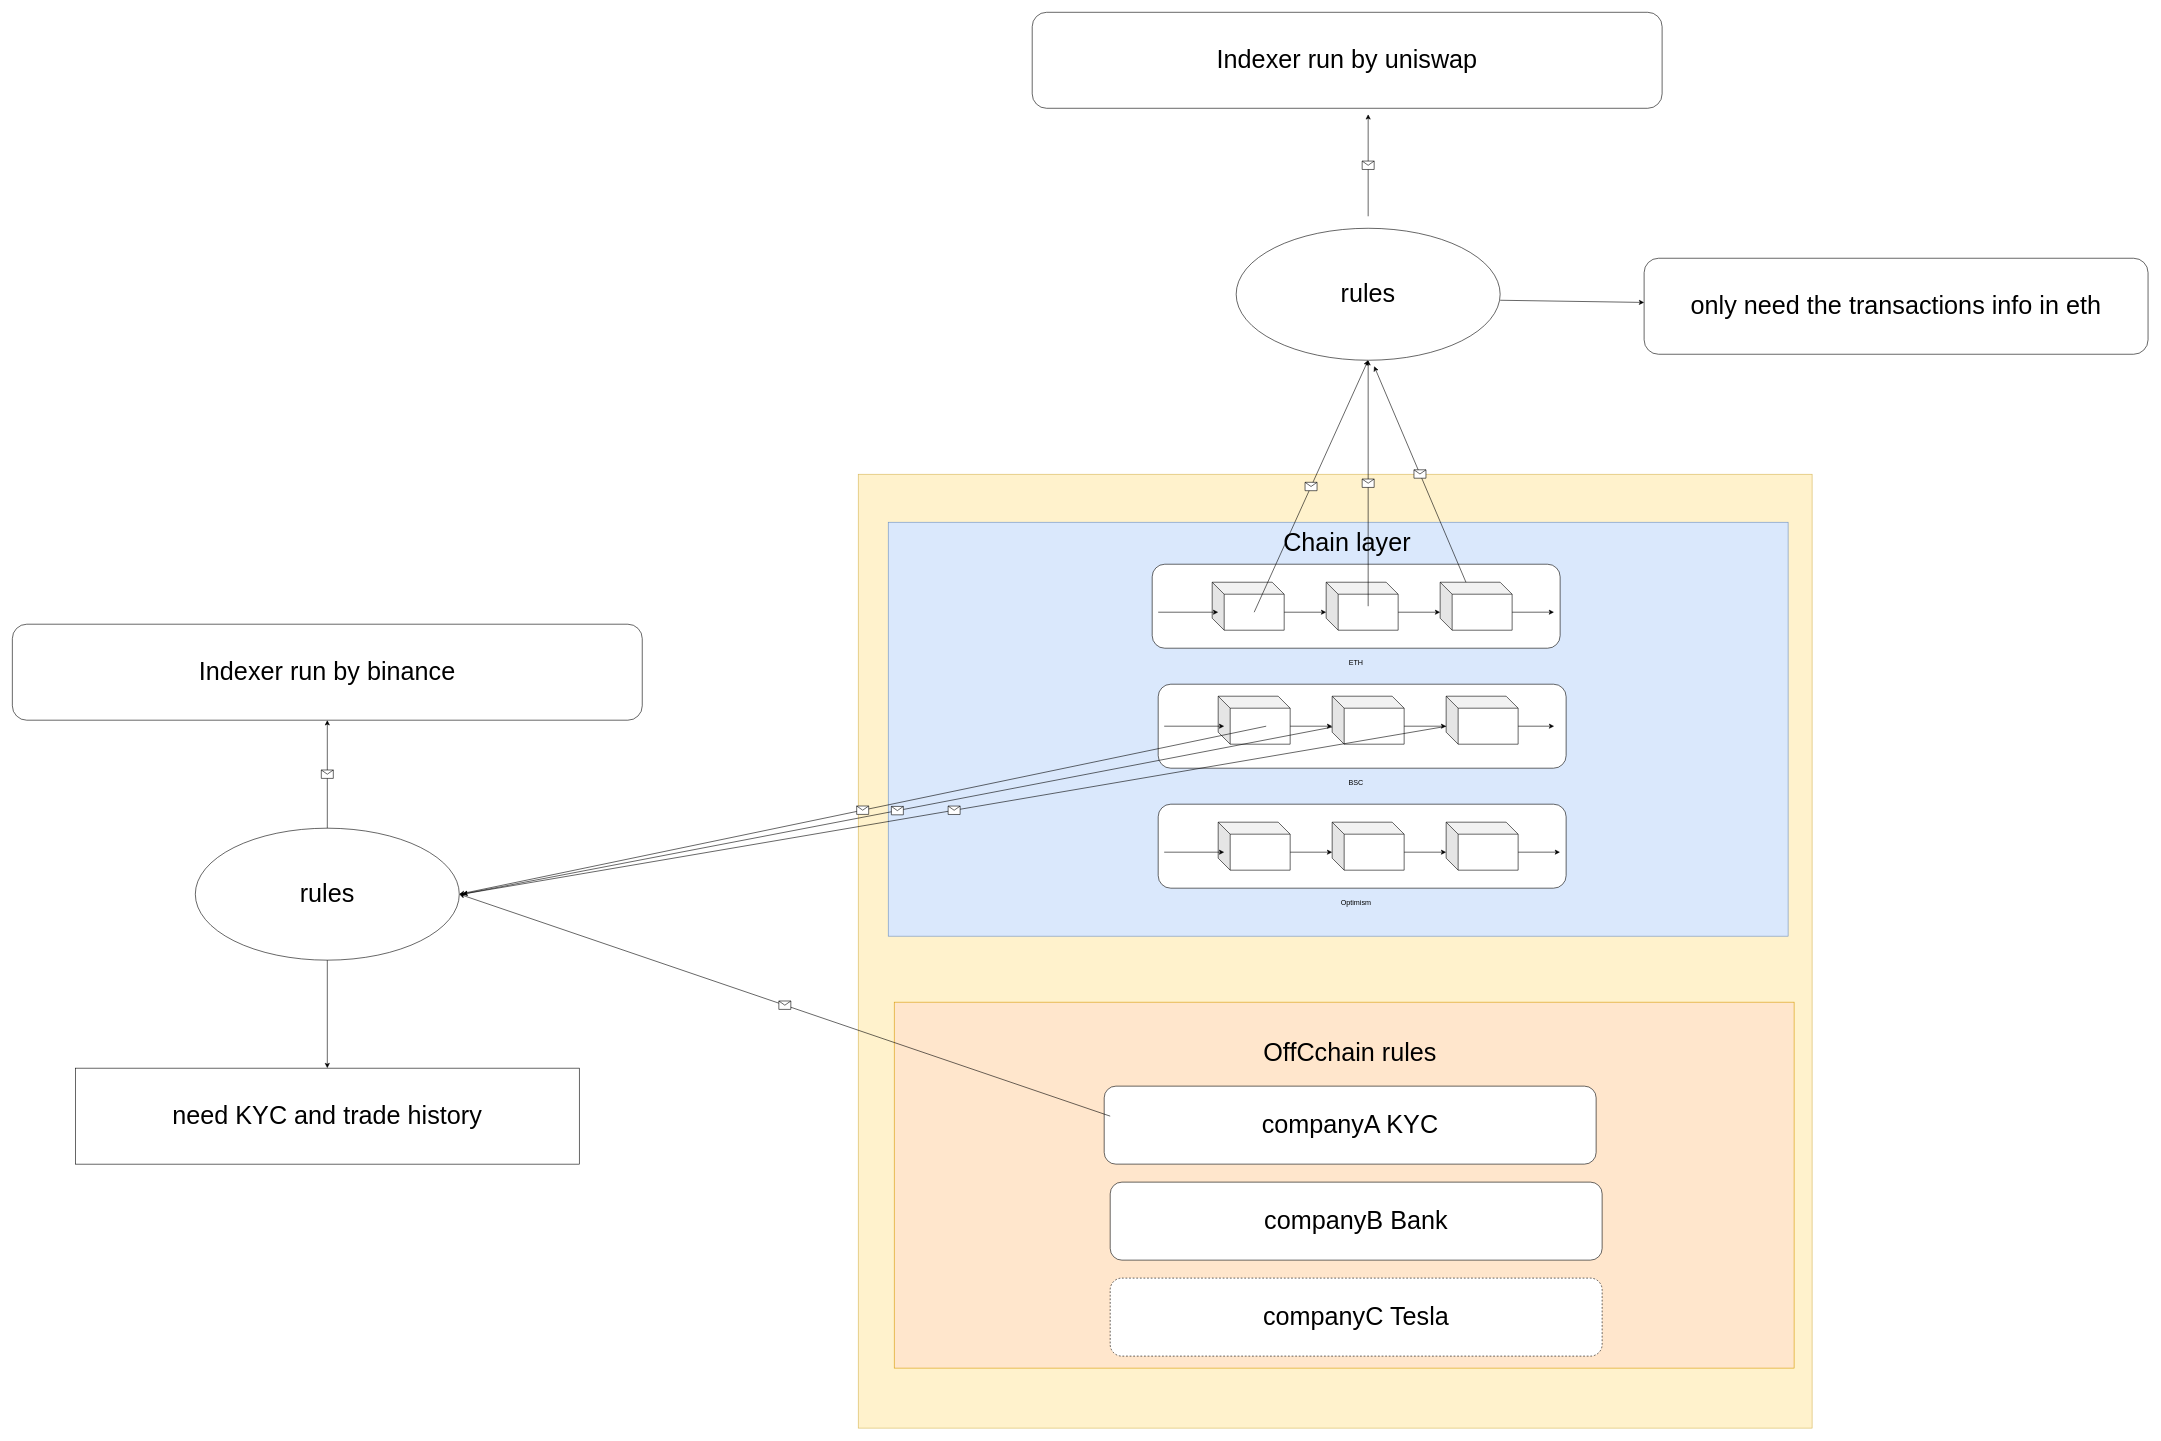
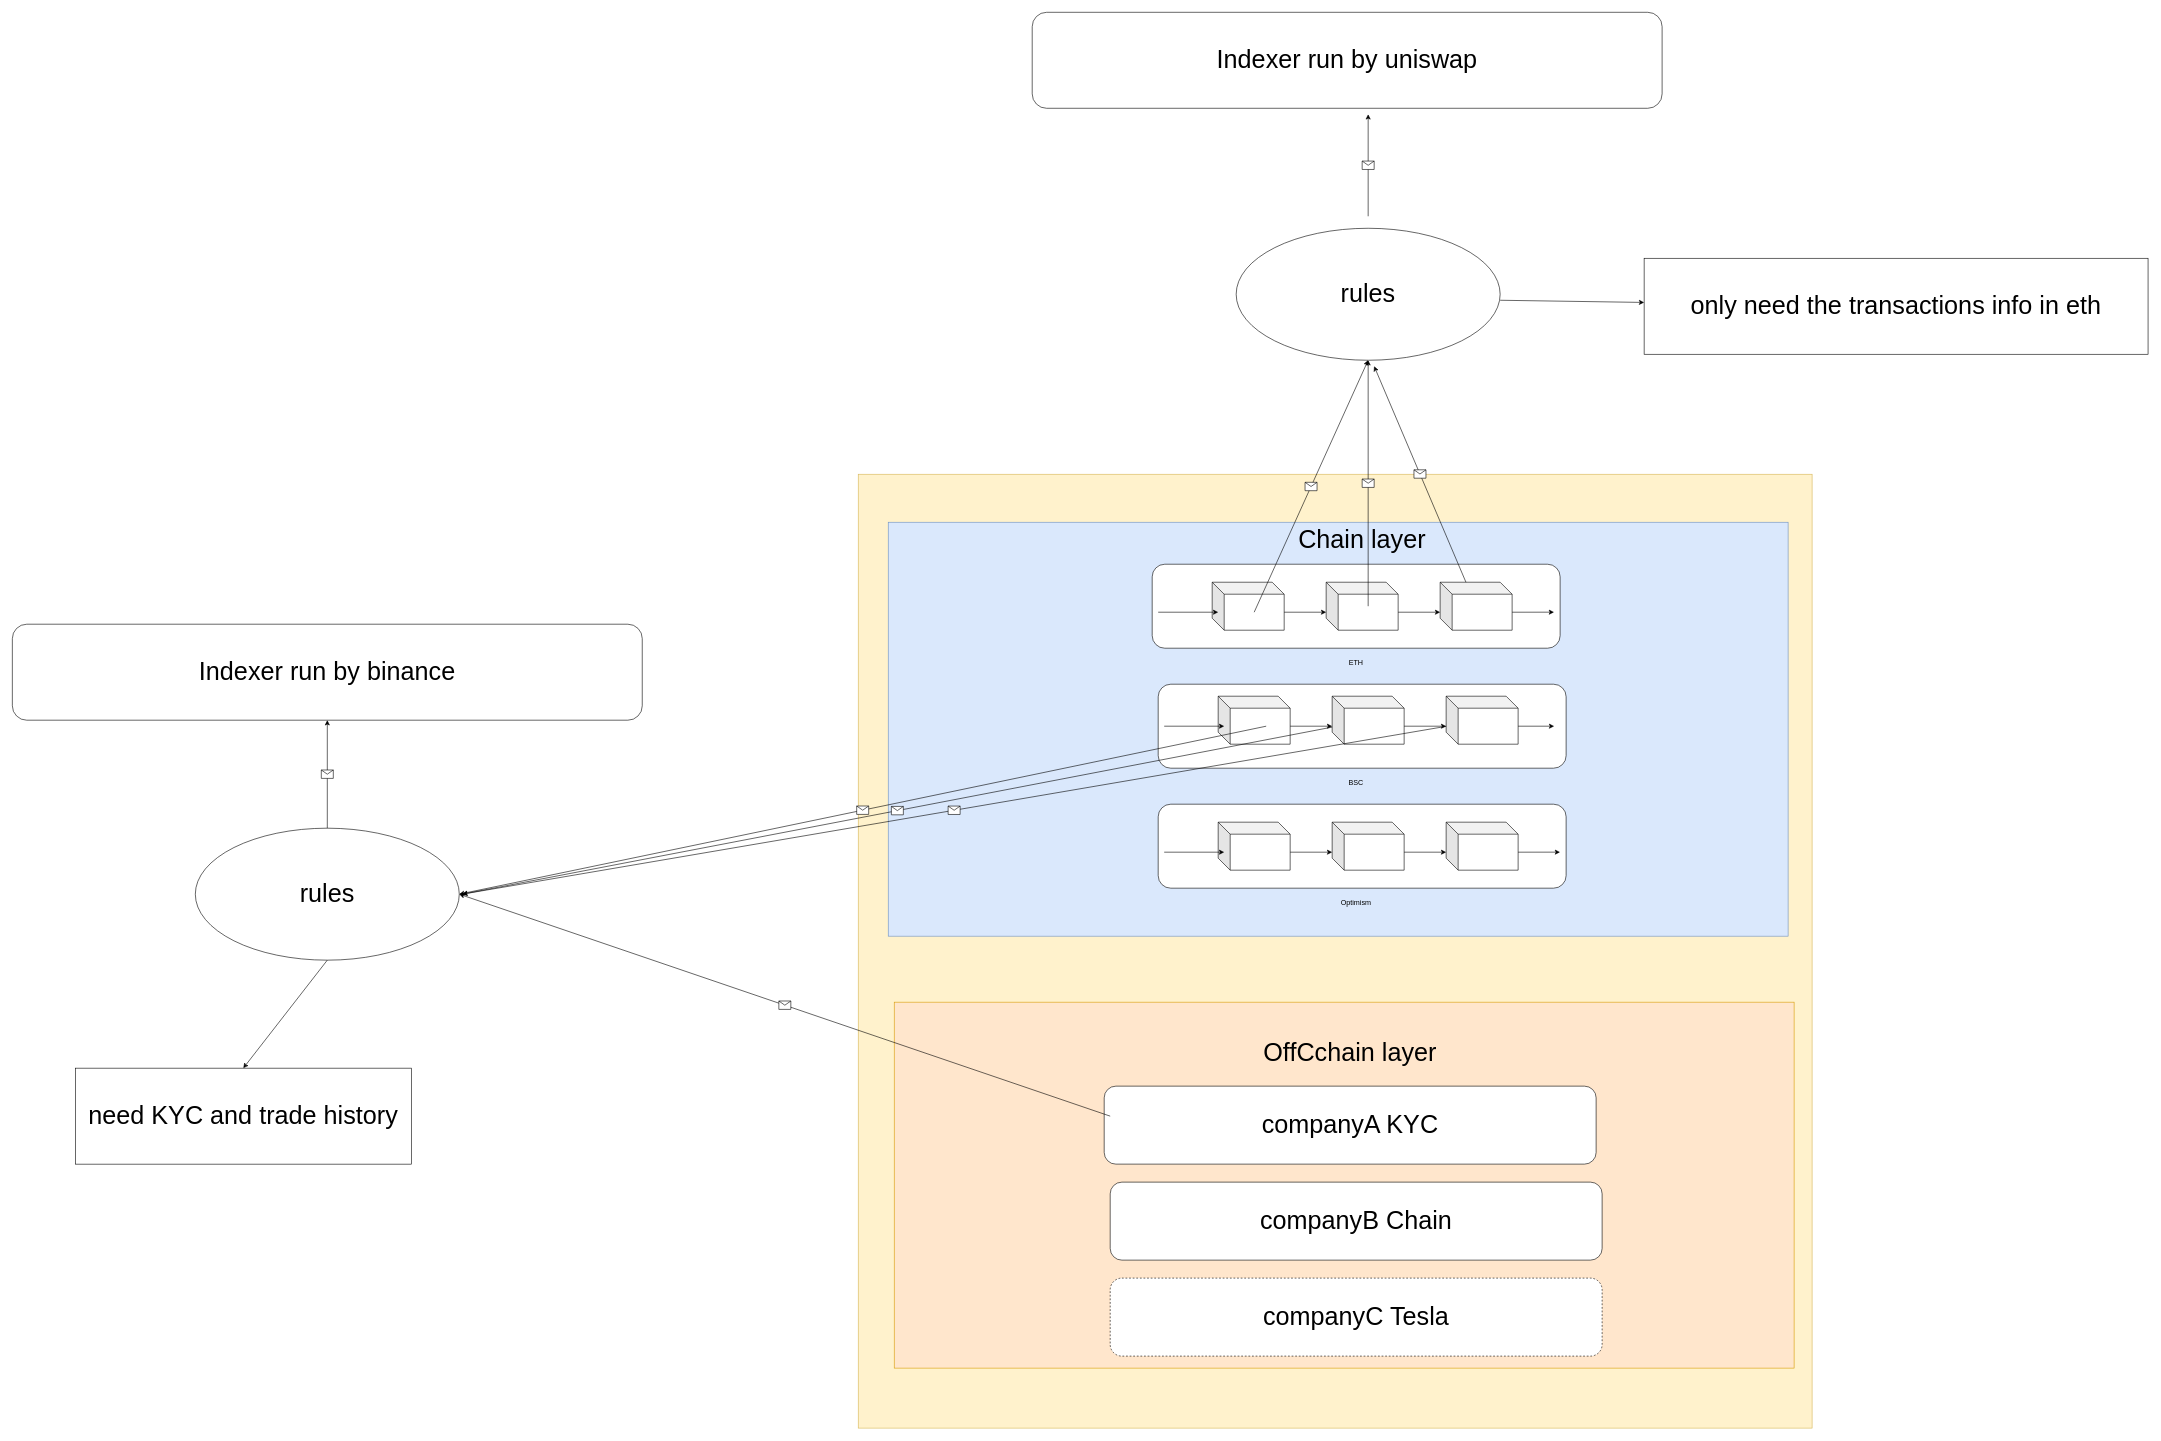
node "only need the transactions info in eth": shape rounded rectangle -> rectangle
node "Chain layer": moved (1347, 543) -> (1362, 540)
node "OffCchain rules": label "OffCchain rules" -> "OffCchain layer"
node "need KYC and trade history": size 504x96 -> 336x96
node "companyB Bank": label "companyB Bank" -> "companyB Chain"
